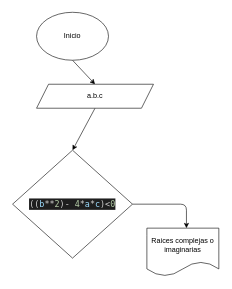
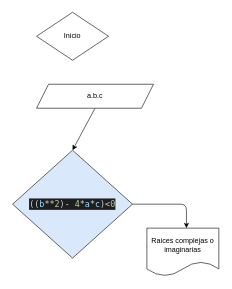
node "Inicio": shape ellipse -> diamond
edge "Inicio" -> "a.b.c": removed
node "((b**2)- 4*a*c)<0": fillcolor #ffffff -> #dae8fc
